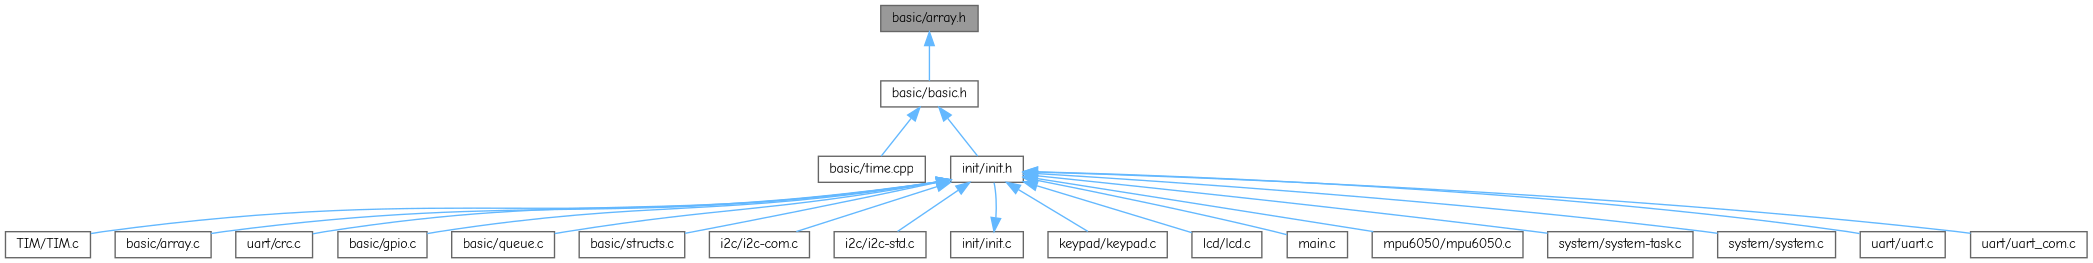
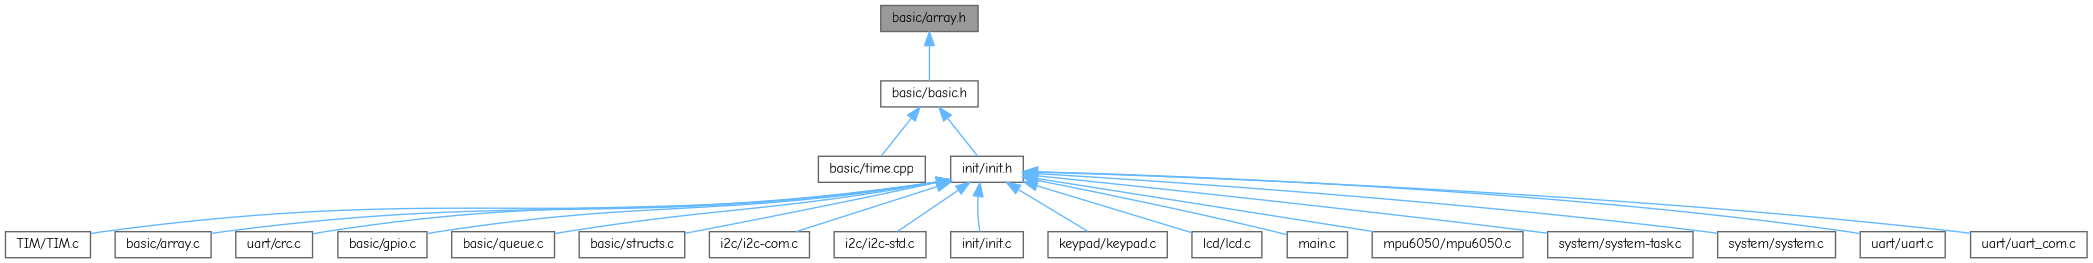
edge "init/init.h" -> "init/init.c": reversed
